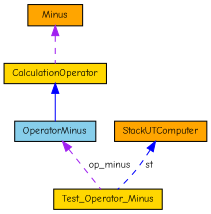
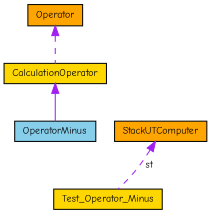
node "Minus": label "Minus" -> "Operator"
edge "OperatorMinus" -> "CalculationOperator": color blue -> purple
edge "Test_Operator_Minus" -> "OperatorMinus": removed, label "op_minus"
edge "Test_Operator_Minus" -> "StackUTComputer": color blue -> purple
